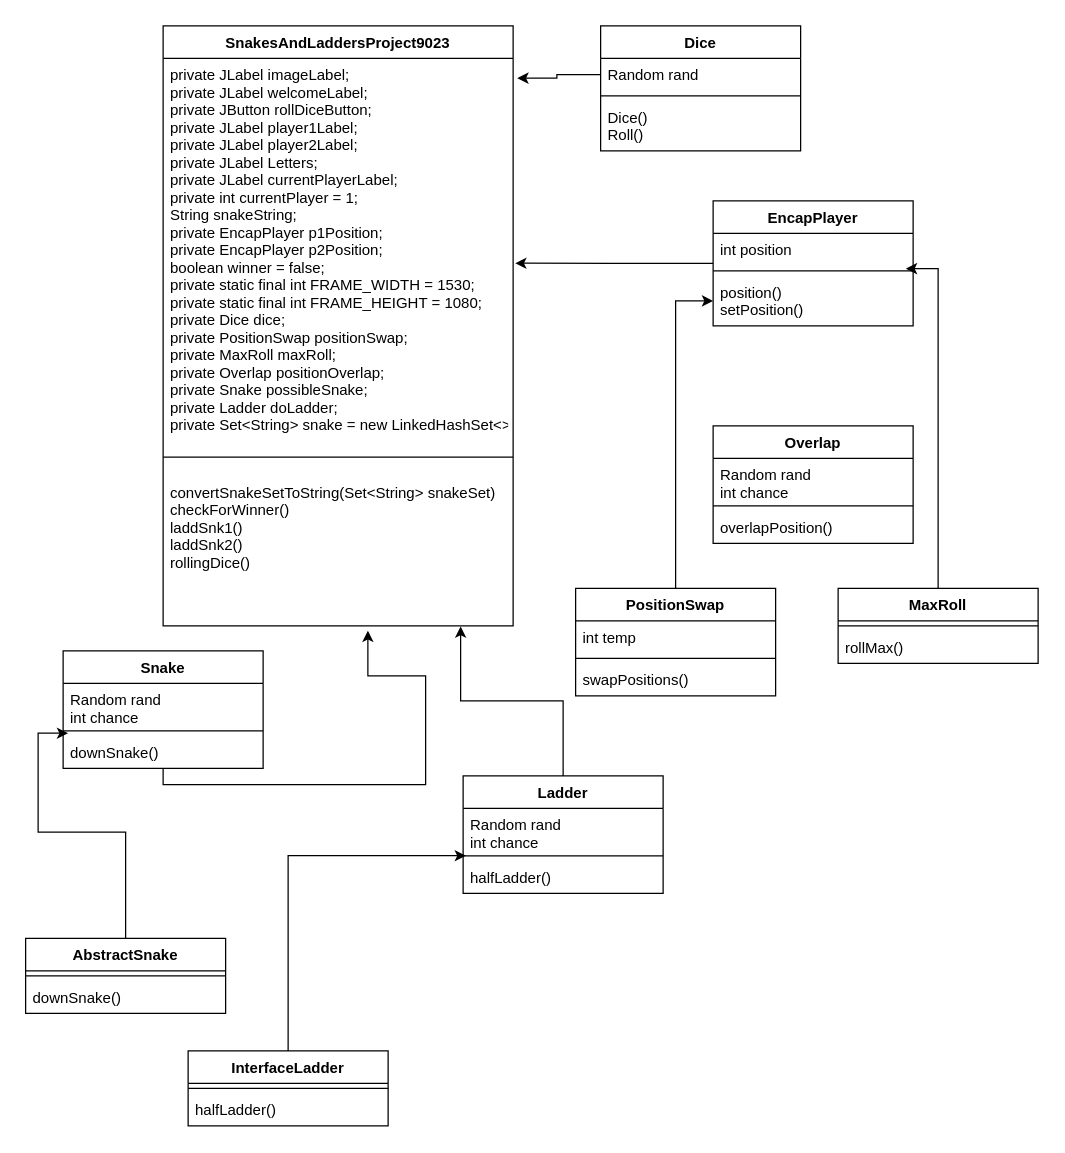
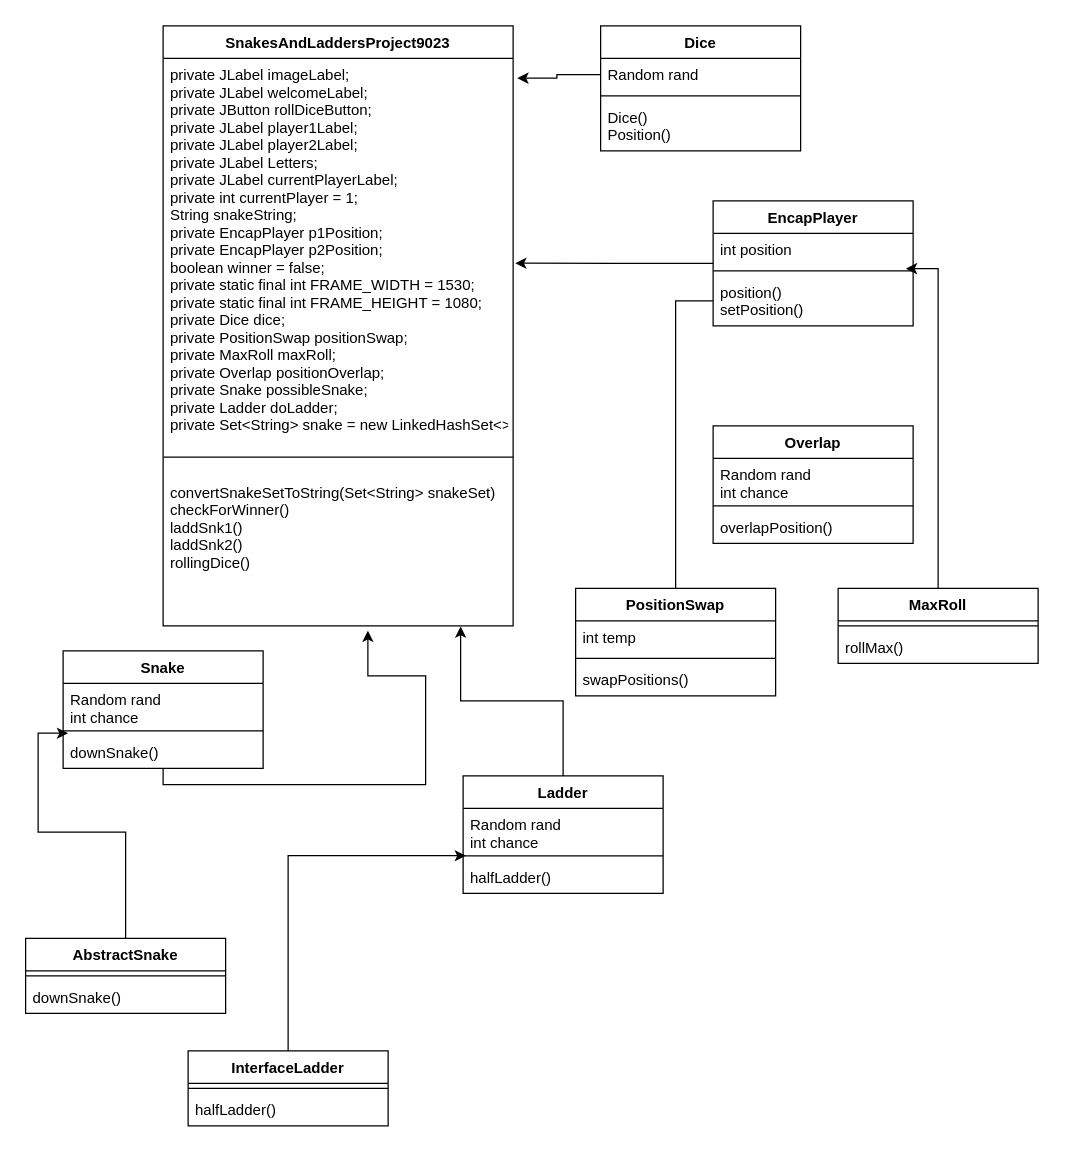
node "Dice() Roll()": label "Dice() Roll()" -> "Dice() Position()"
edge "PositionSwap" -> "position() setPosition()": arrowhead classic -> none
